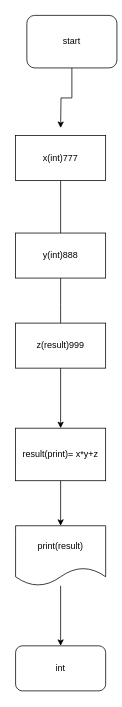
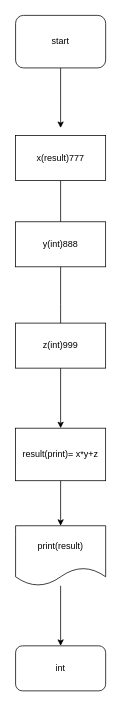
node "start": moved (72, 42) -> (60, 42)
node "x(int)777": label "x(int)777" -> "x(result)777"
node "y(int)888": moved (60, 255) -> (60, 244)
node "z(result)999": label "z(result)999" -> "z(int)999"
